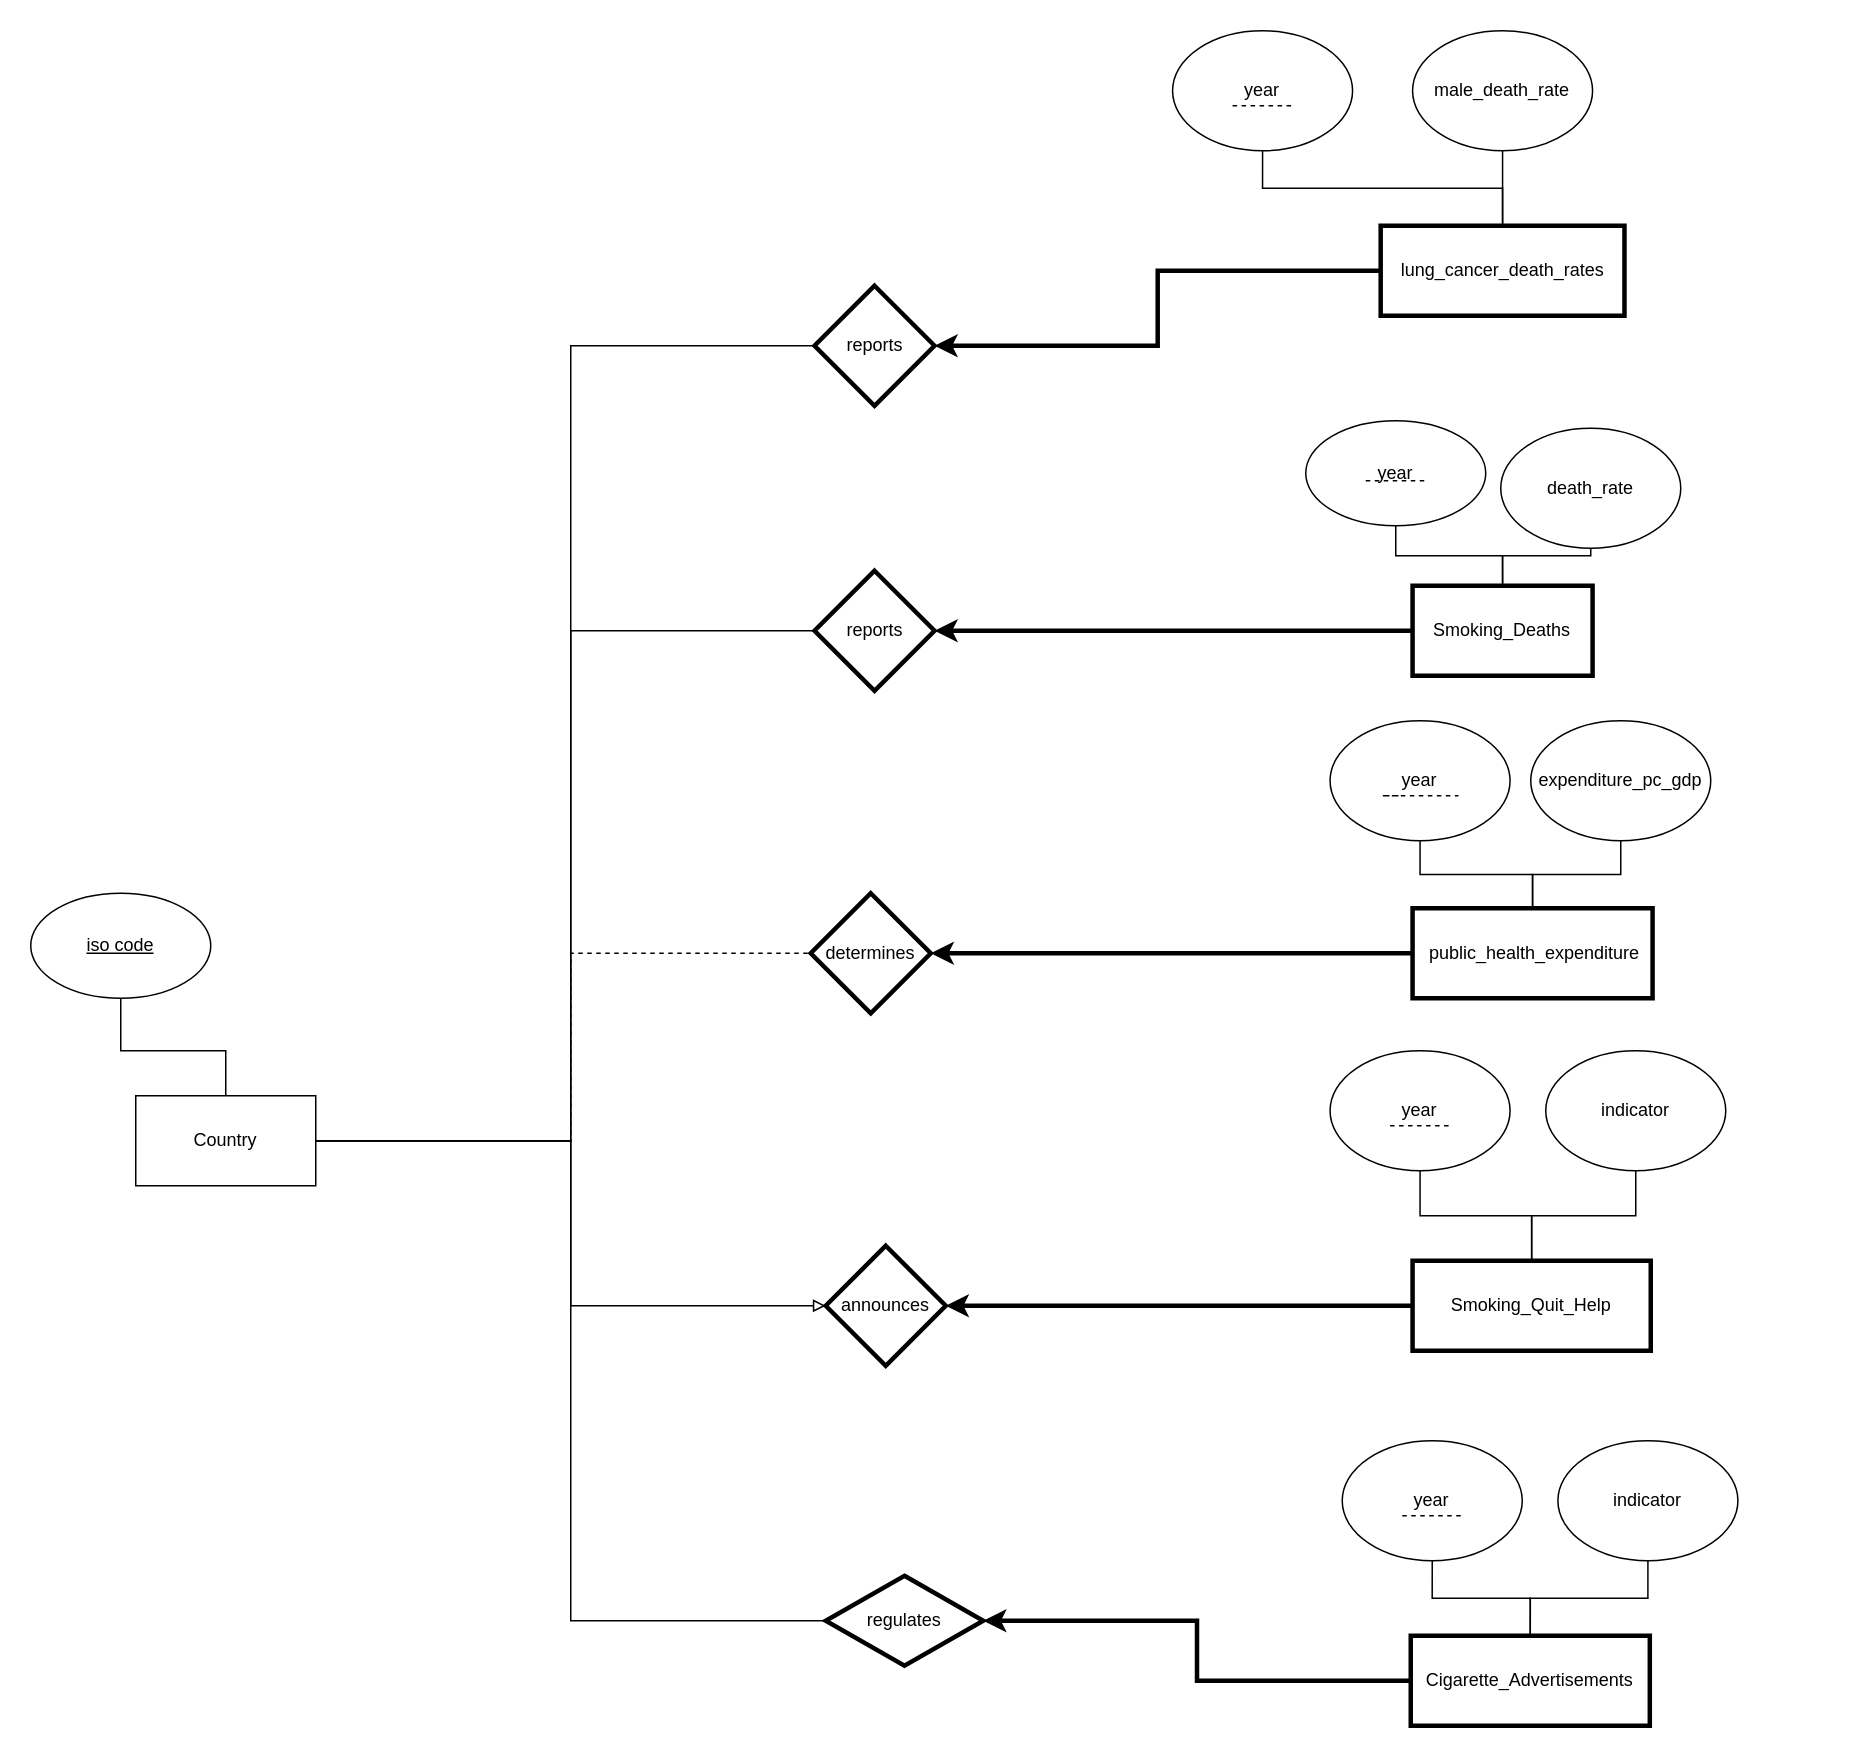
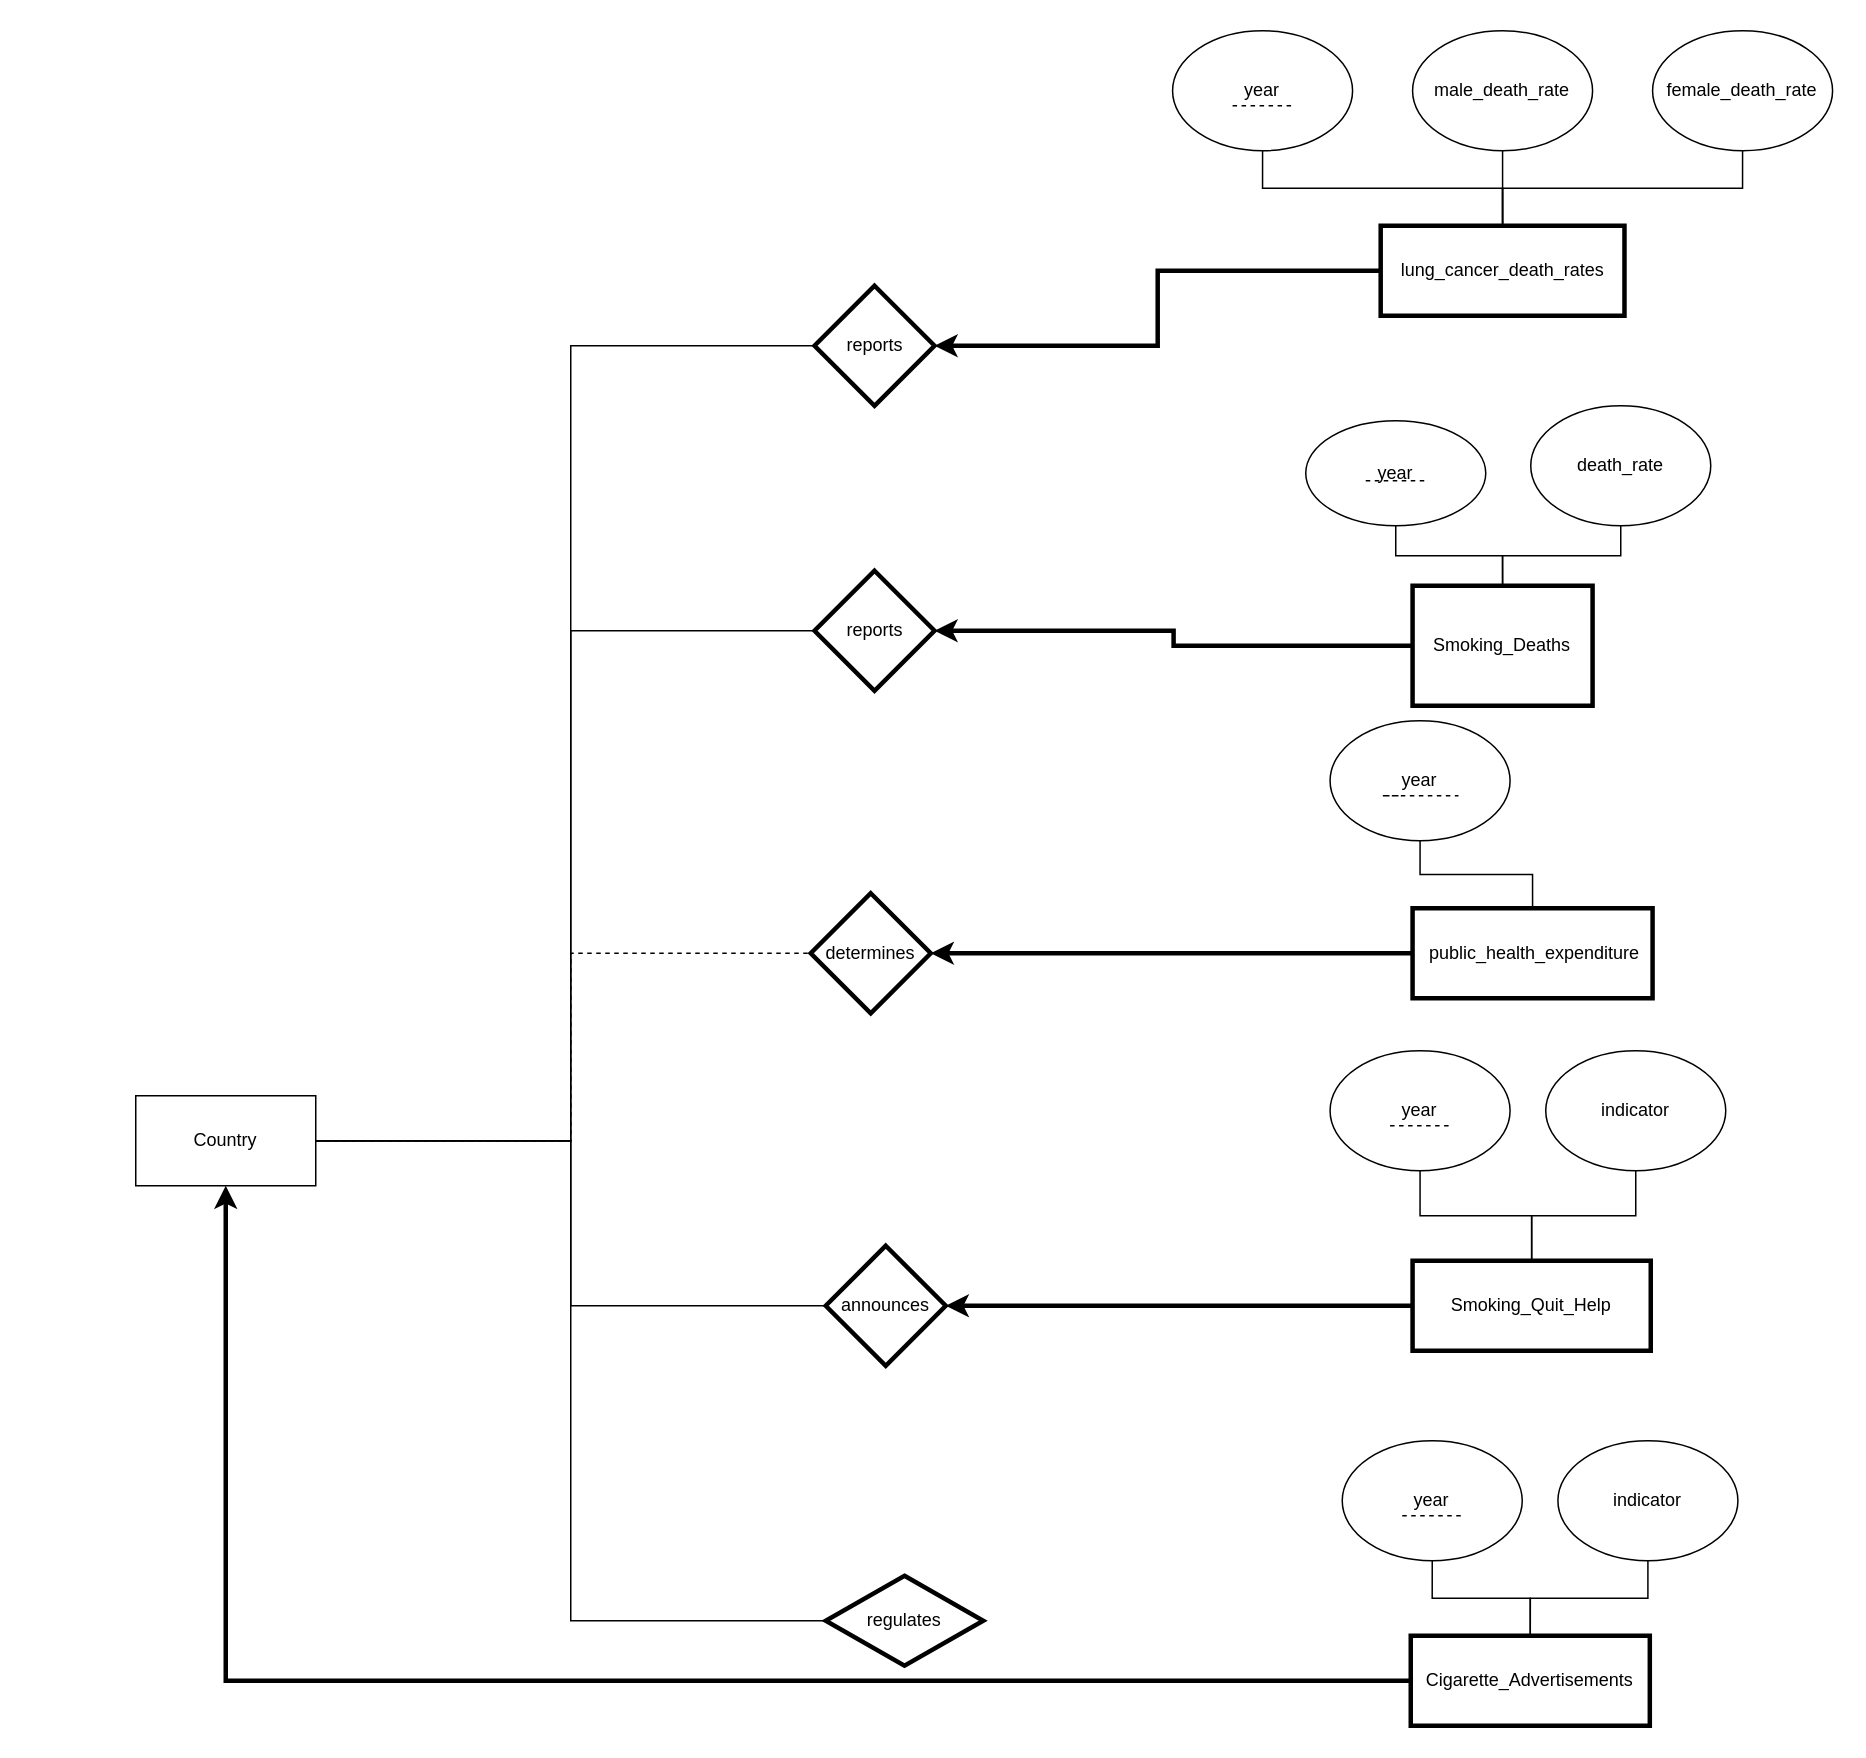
node "female_death_rate": added
edge "female_death_rate" -- "lung_cancer_death_rates": added
node "death_rate": moved (1591, 488) -> (1621, 466)
node "Smoking_Deaths": size 180x90 -> 180x120
node "expenditure_pc_gdp": removed
edge "expenditure_pc_gdp" -- "public_health_expenditure": removed
node "iso code": removed
edge "iso code" -- "Country": removed
edge "Country" -> "announces": arrowhead block -> none
edge "Cigarette_Advertisements" -> "regulates": now "Cigarette_Advertisements" -> "Country"
